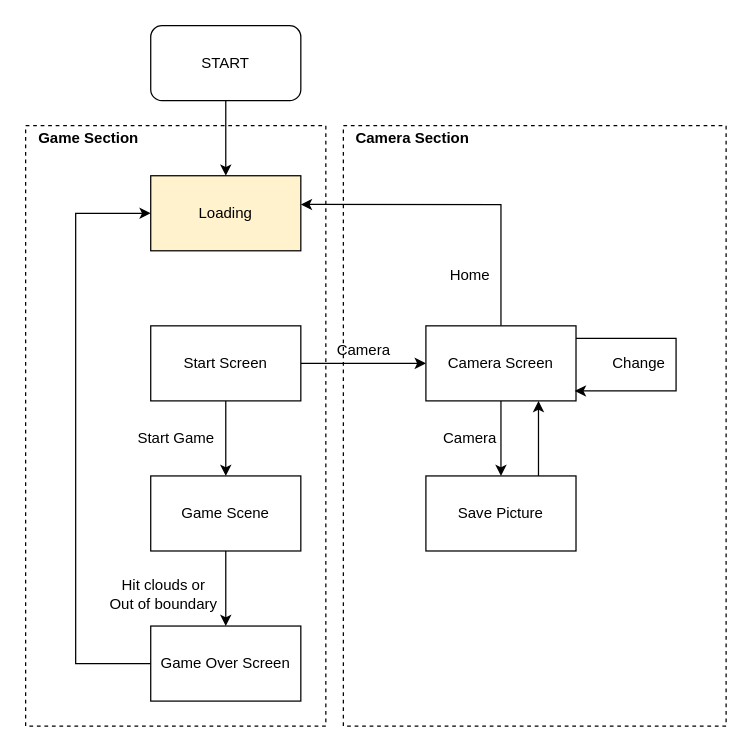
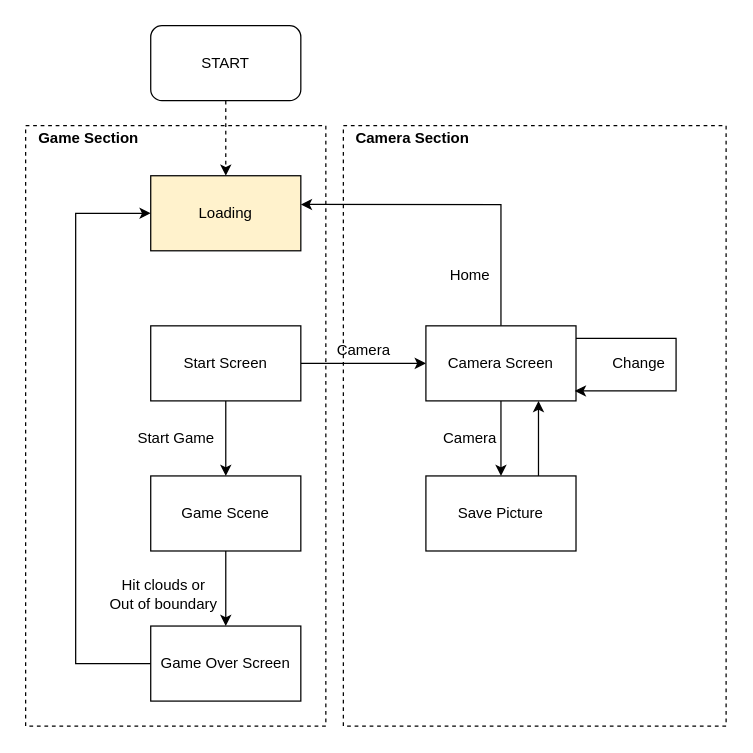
edge "START" -> "Loading": style solid -> dashed
